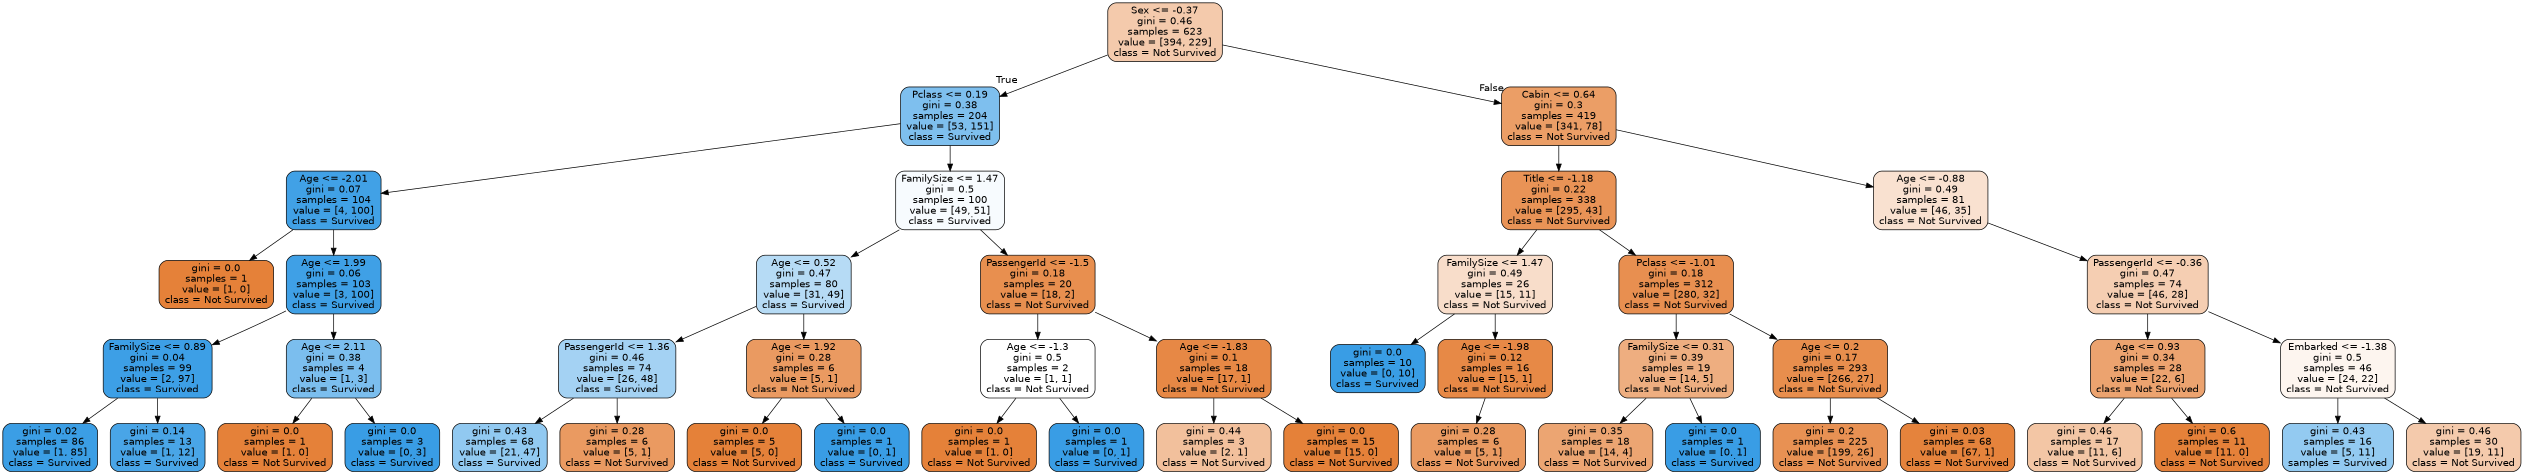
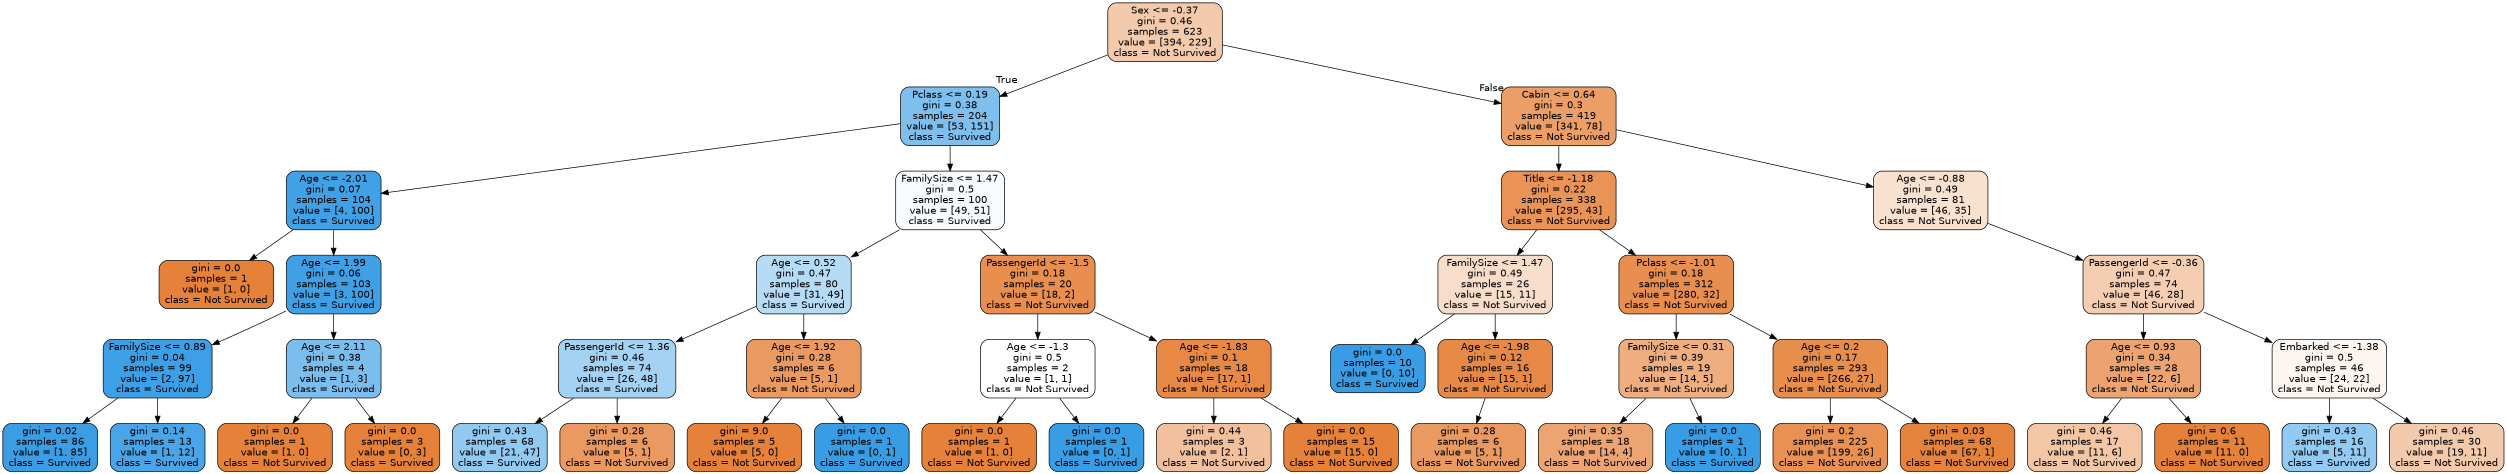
node "gini = 0.0 samples = 3 value = [0, 3] class = Survived": fillcolor #399de5 -> #e58139
node "gini = 0.0 samples = 5 value = [5, 0] class = Not Survived": label "gini = 0.0 samples = 5 value = [5, 0] class = Not Survived" -> "gini = 9.0 samples = 5 value = [5, 0] class = Not Survived"
node "gini = 0.43 samples = 16 value = [5, 11] samples = Survived": label "gini = 0.43 samples = 16 value = [5, 11] samples = Survived" -> "gini = 0.43 samples = 16 value = [5, 11] class = Survived"
